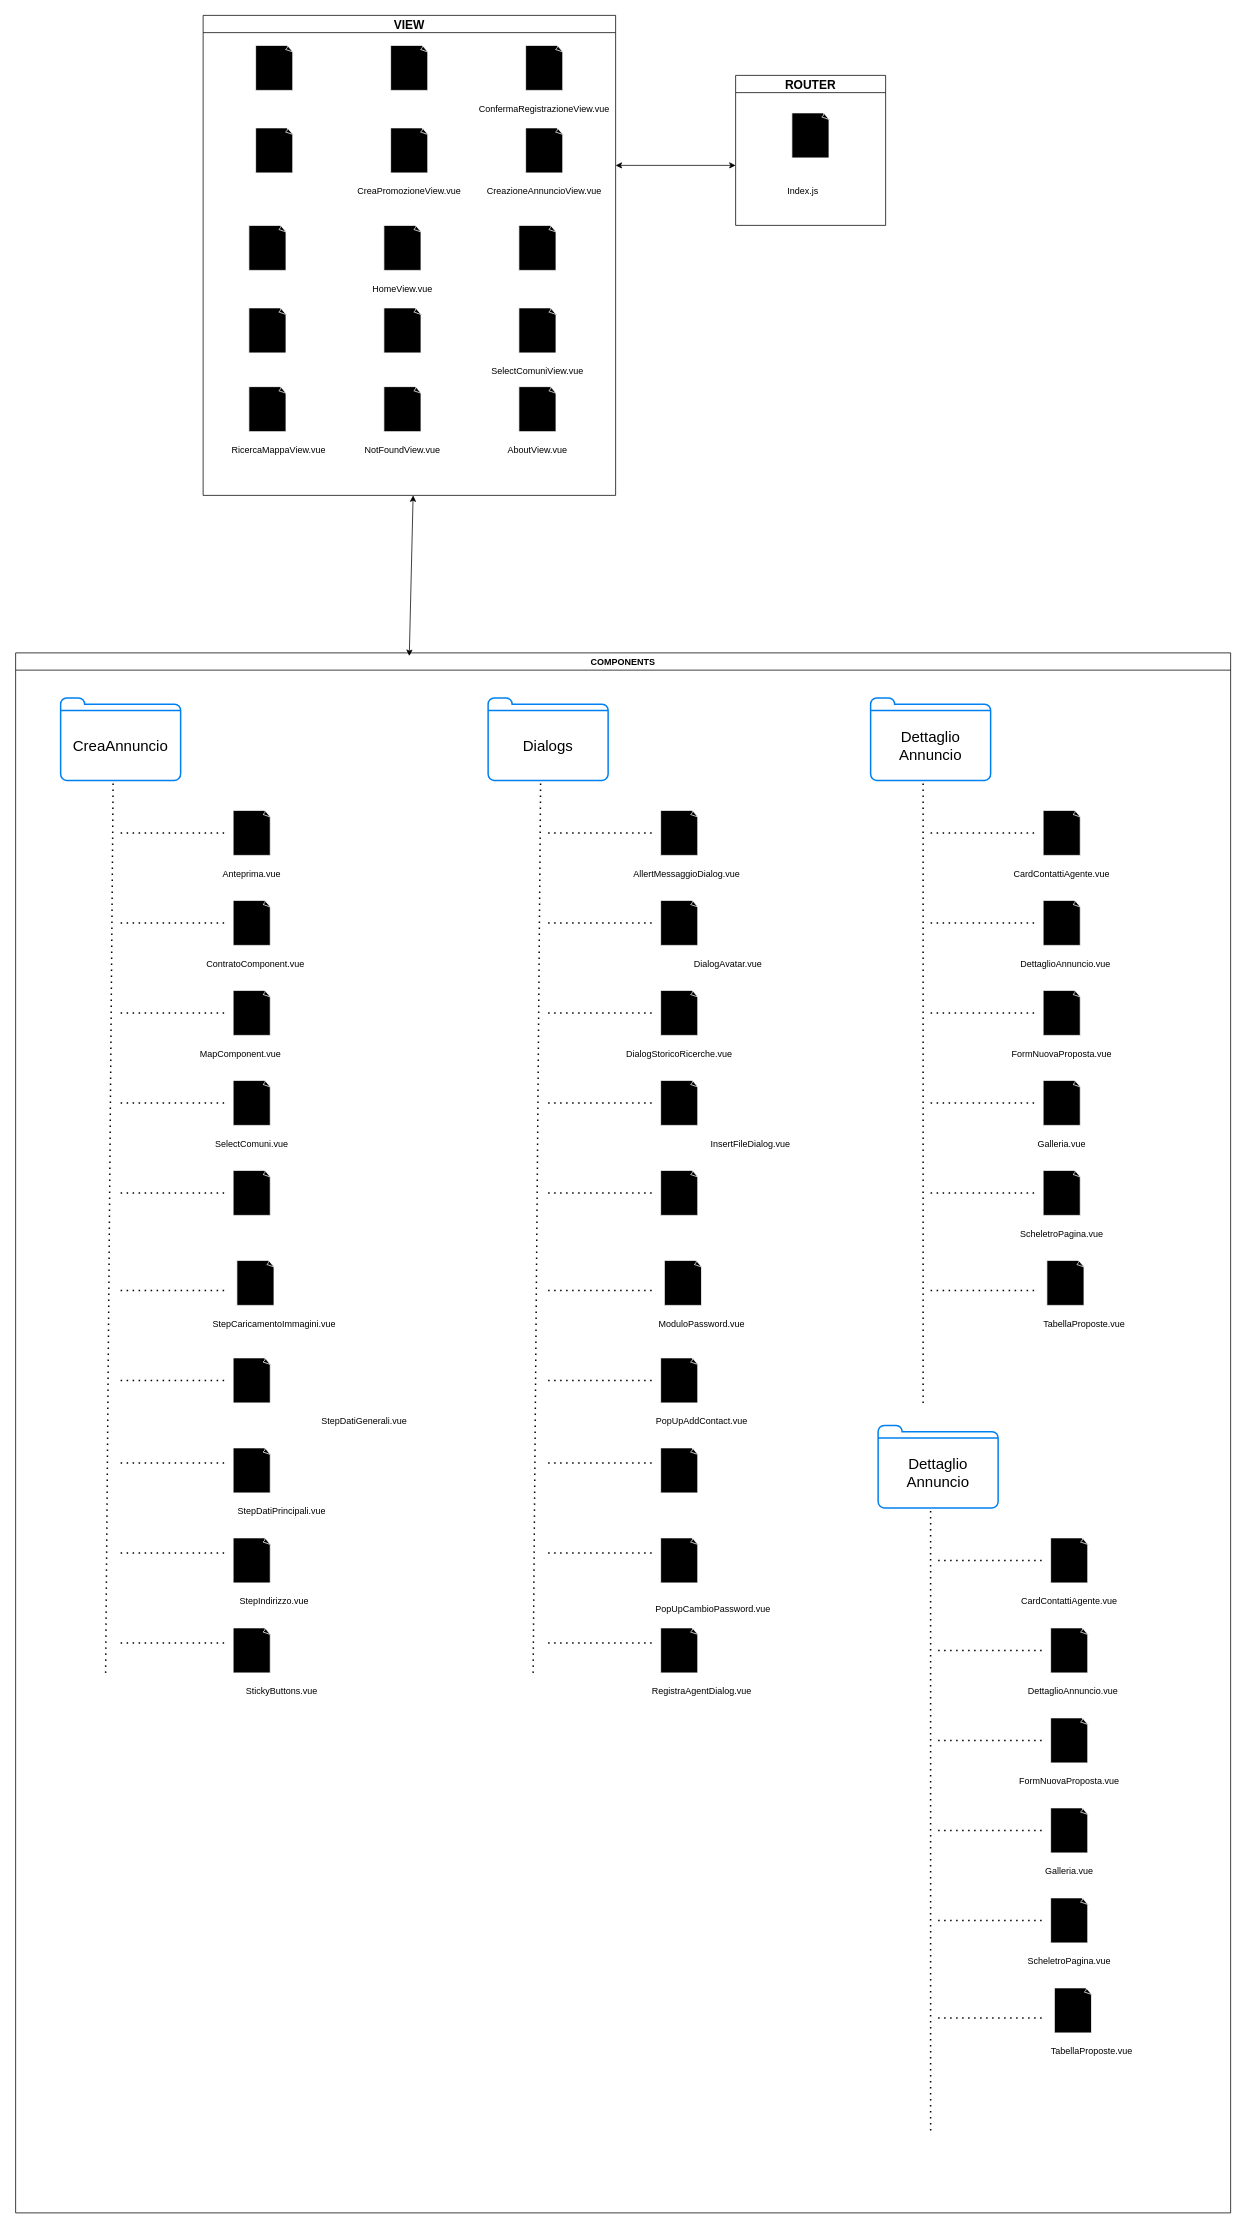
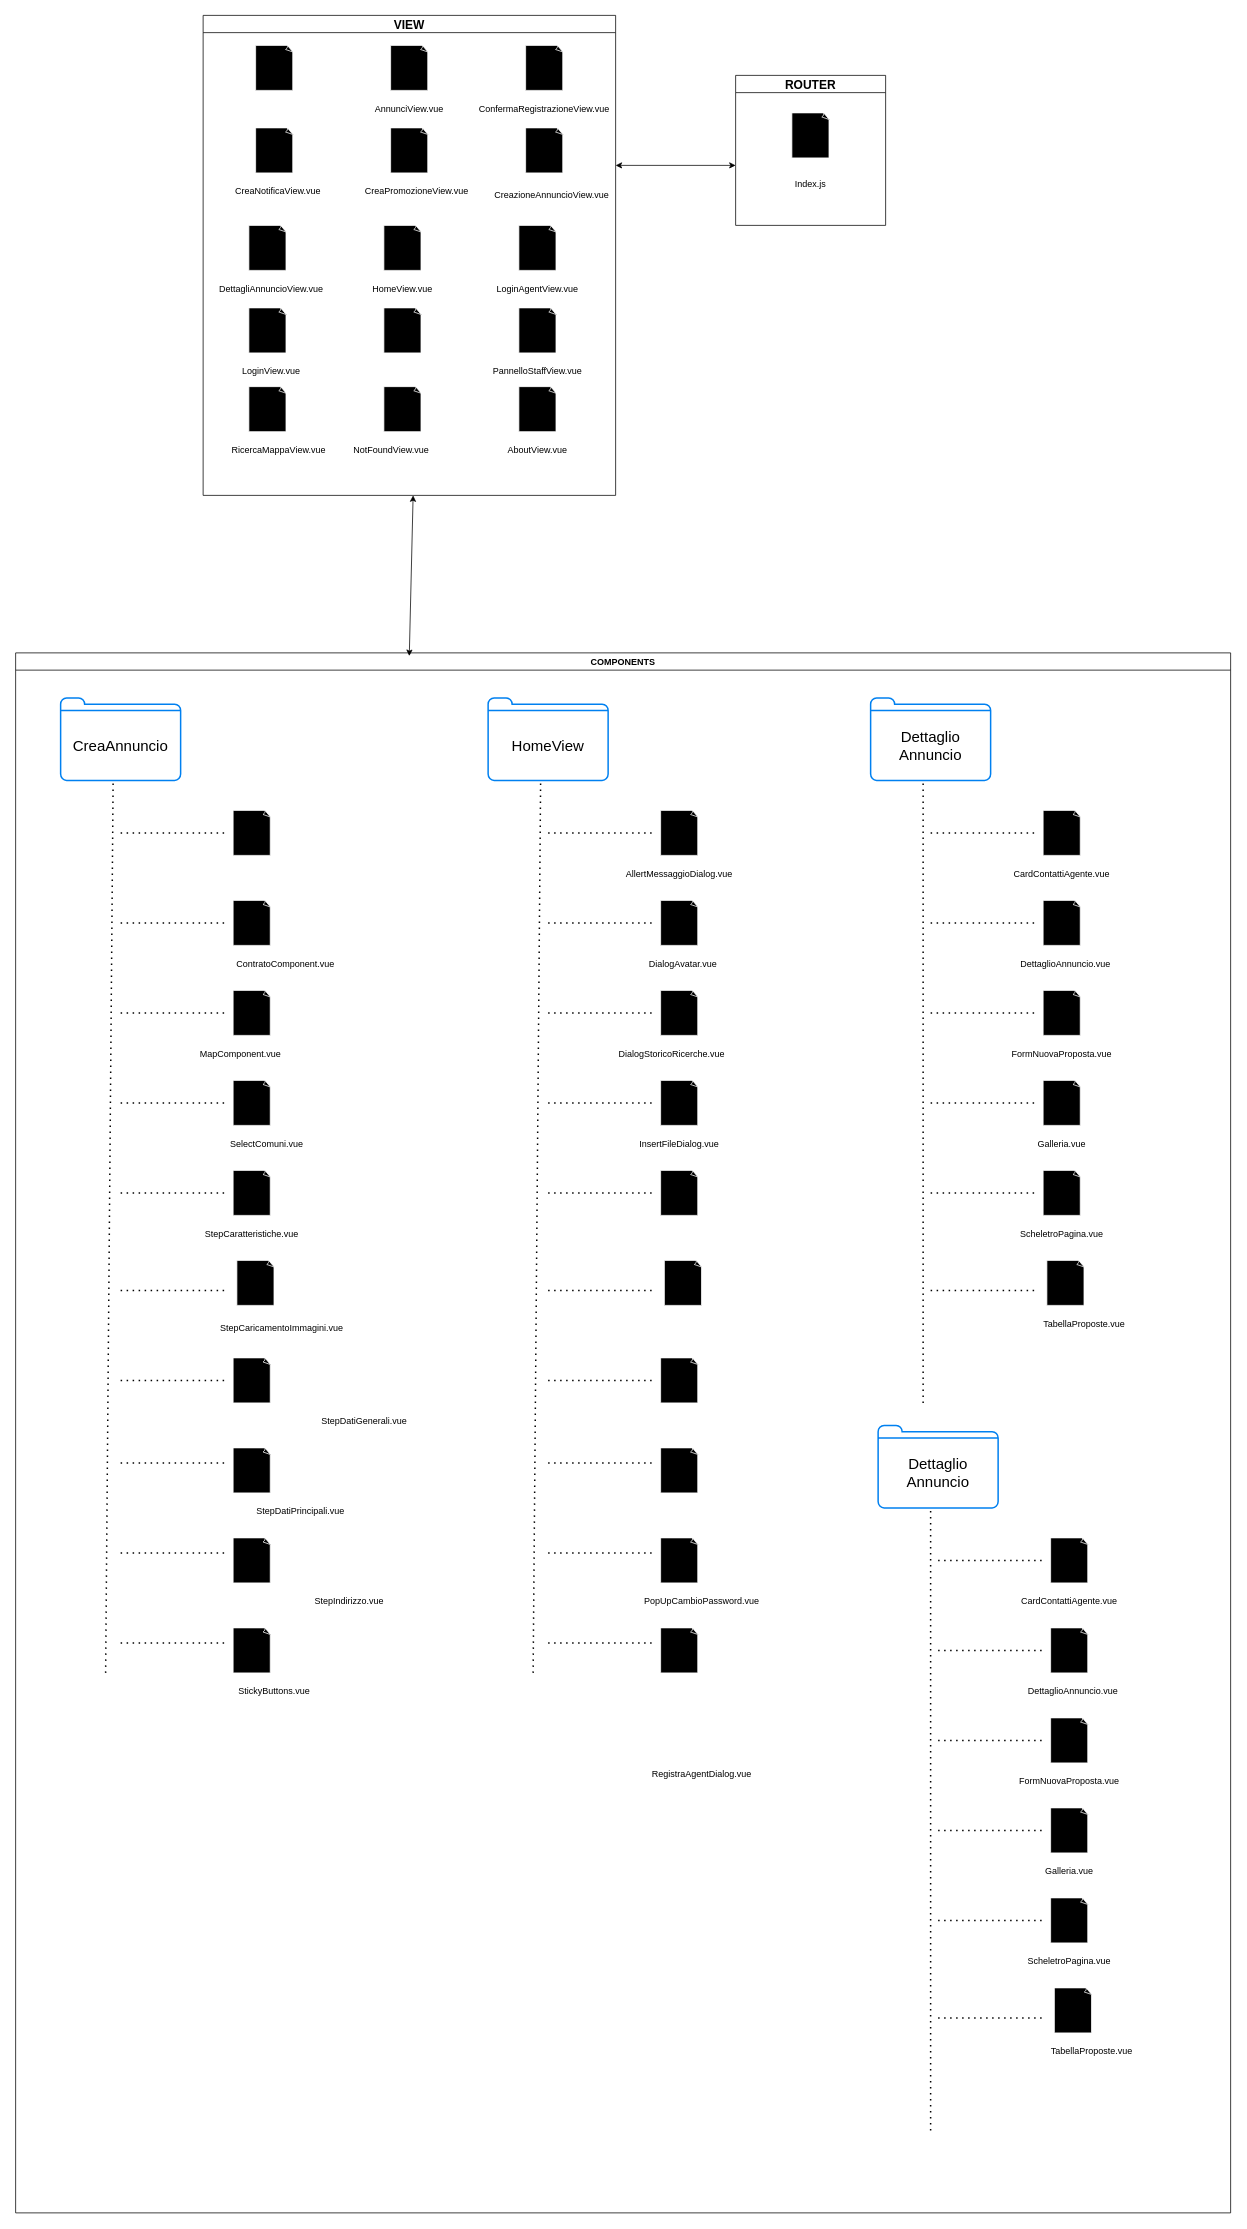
node "AnnunciView.vue": added
node "CreaNotificaView.vue": added
node "CreaPromozioneView.vue": moved (409, 192) -> (417, 192)
node "CreazioneAnnuncioView.vue": moved (544, 192) -> (552, 195)
node "Index.js": moved (803, 192) -> (810, 184)
node "DettagliAnnuncioView.vue": added
node "LoginAgentView.vue": added
node "LoginView.vue": added
node "SelectComuniView.vue": label "SelectComuniView.vue" -> "PannelloStaffView.vue"
node "NotFoundView.vue": moved (402, 450) -> (391, 450)
node "Dialogs": label "Dialogs" -> "HomeView"
node "Anteprima.vue": removed
node "AllertMessaggioDialog.vue": moved (687, 874) -> (679, 874)
node "ContratoComponent.vue": moved (255, 964) -> (285, 964)
node "DialogAvatar.vue": moved (728, 964) -> (683, 964)
node "DialogStoricoRicerche.vue": moved (679, 1054) -> (672, 1054)
node "SelectComuni.vue": moved (252, 1144) -> (267, 1144)
node "InsertFileDialog.vue": moved (750, 1144) -> (679, 1144)
node "StepCaratteristiche.vue": added
node "StepCaricamentoImmagini.vue": moved (274, 1324) -> (282, 1328)
node "ModuloPassword.vue": removed
node "PopUpAddContact.vue": removed
node "StepDatiPrincipali.vue": moved (282, 1512) -> (300, 1512)
node "StepIndirizzo.vue": moved (274, 1602) -> (349, 1602)
node "PopUpCambioPassword.vue": moved (713, 1609) -> (702, 1602)
node "StickyButtons.vue": moved (282, 1692) -> (274, 1692)
node "RegistraAgentDialog.vue": moved (702, 1692) -> (702, 1774)
